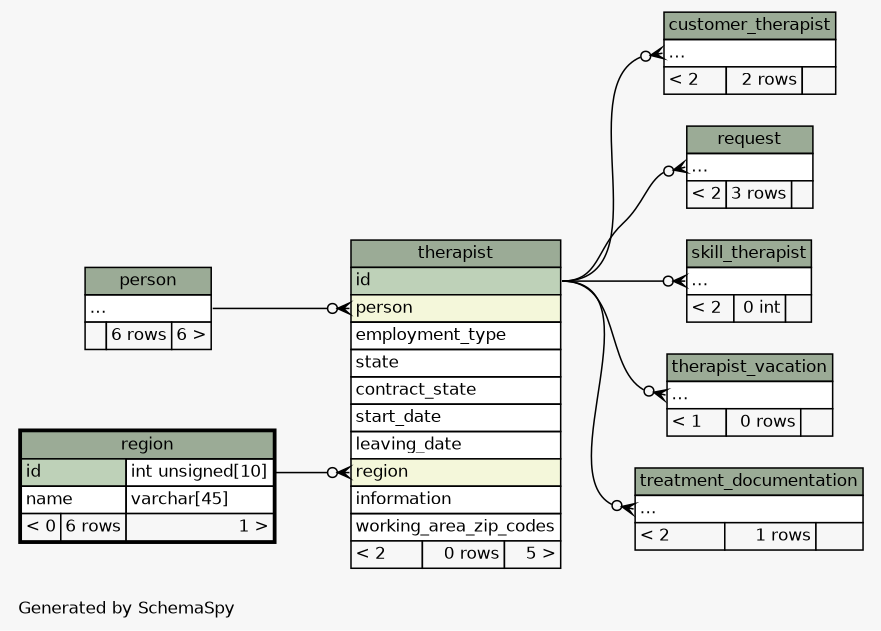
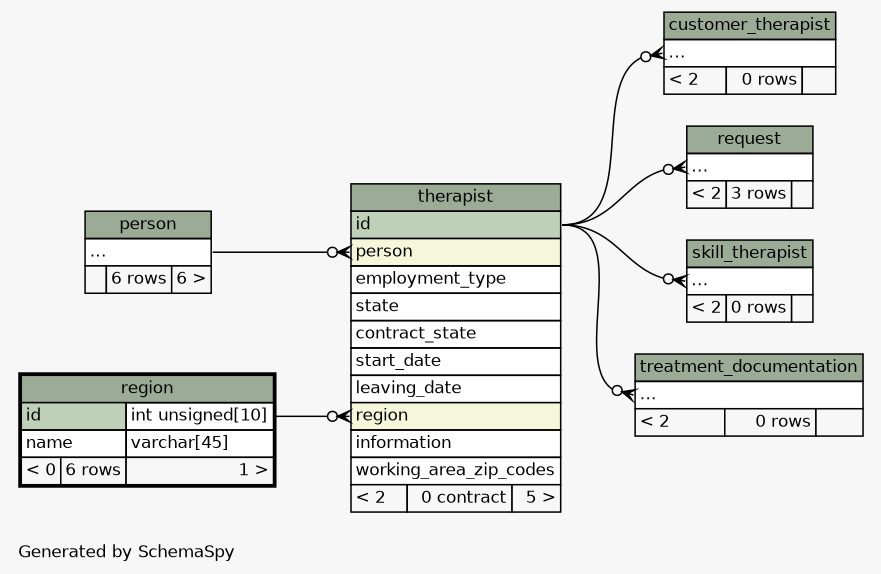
node "customer_therapist": text "2 rows" -> "0 rows"
node "skill_therapist": text "0 int" -> "0 rows"
node "therapist_vacation": removed
node "treatment_documentation": text "1 rows" -> "0 rows"
node "therapist": text "0 rows" -> "0 contract"
